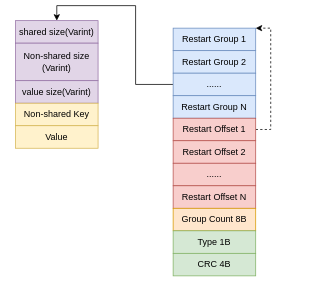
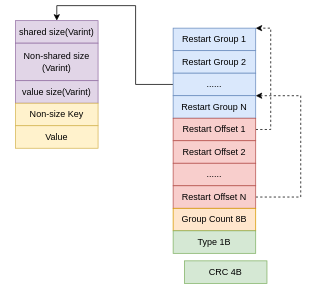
node "Non-shared Key": label "Non-shared Key" -> "Non-size Key"
edge "Restart Offset N" -> "Restart Group N": added
node "CRC 4B": moved (214, 264) -> (225, 272)
